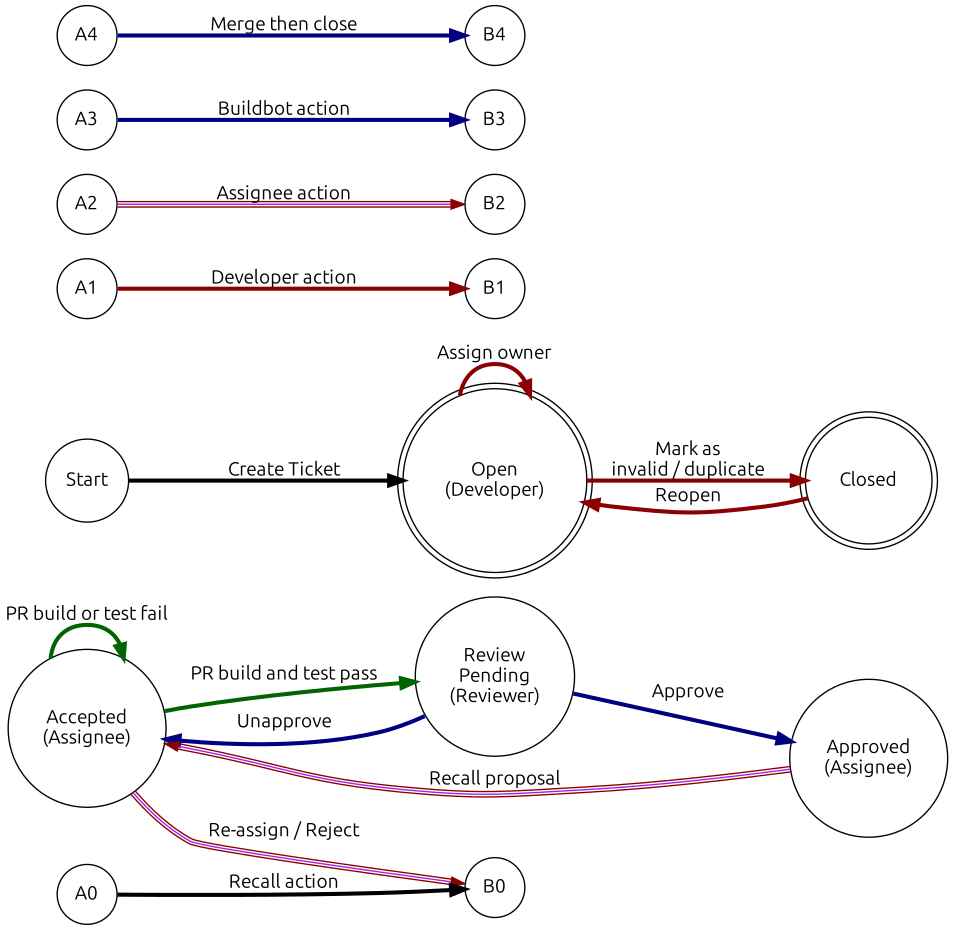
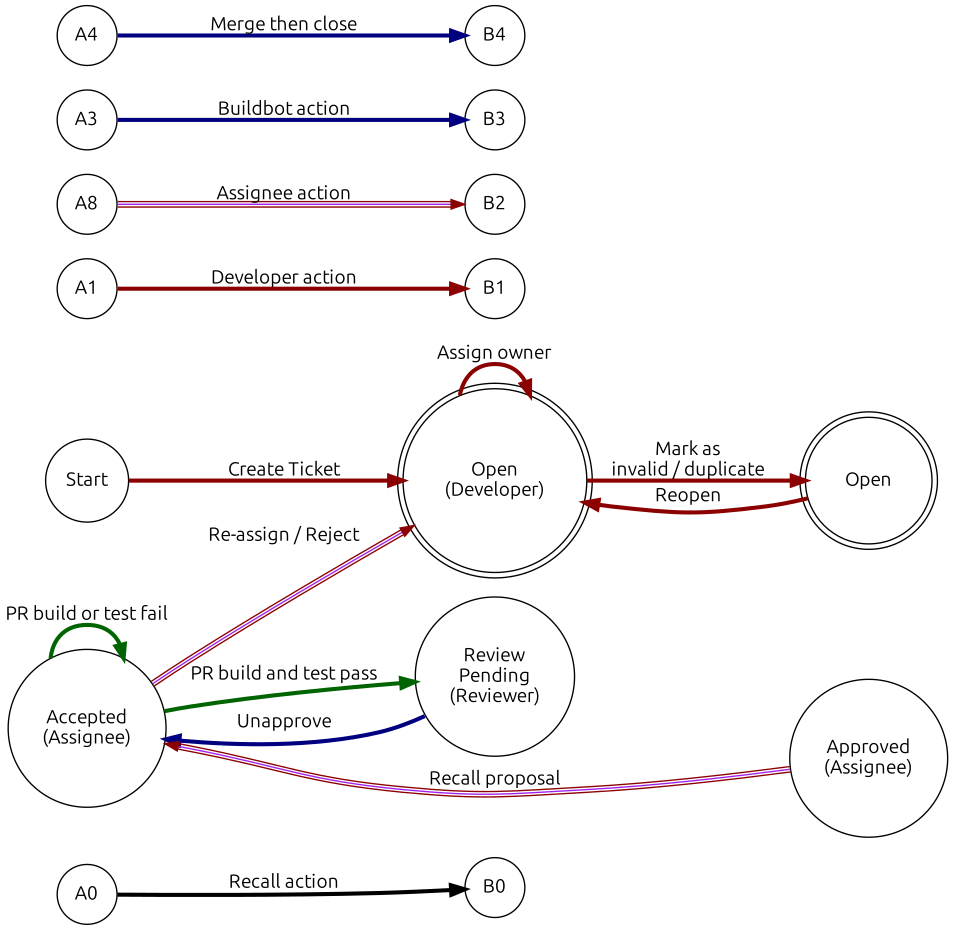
node "A2": label "A2" -> "A8"
edge "Start" -> "Open (Developer)": color black -> red4
node "Closed": label "Closed" -> "Open"
edge "Review Pending (Reviewer)" -> "Approved (Assignee)": removed, label "Approve"
edge "Accepted (Assignee)" -> "B0": now "Accepted (Assignee)" -> "Open (Developer)"
